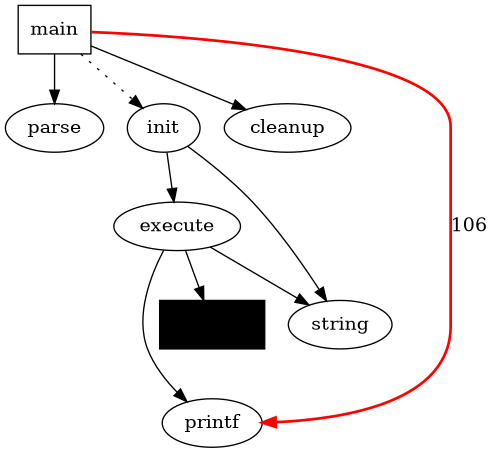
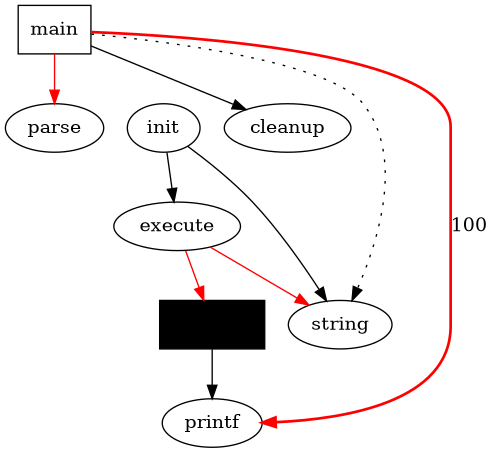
edge "main" -> "parse": color black -> red
edge "main" -> "init": now "main" -> "string"
edge "main" -> "printf": label "106" -> "100"
edge "execute" -> "compare": color black -> red
edge "execute" -> "string": color black -> red
edge "execute" -> "printf": now "compare" -> "printf"
